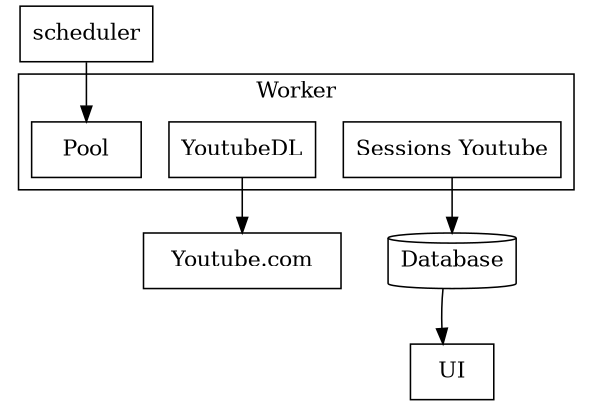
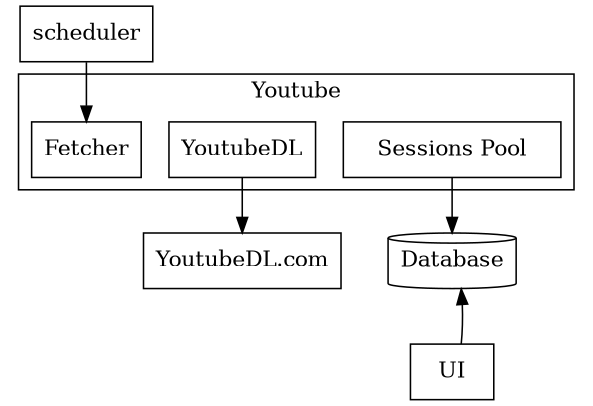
cluster "Worker": label "Worker" -> "Youtube"
node "Pool": label "Pool" -> "Fetcher"
node "Sessions Youtube": label "Sessions Youtube" -> "Sessions Pool"
node "Youtube.com": label "Youtube.com" -> "YoutubeDL.com"
edge "Database" -> "UI": reversed
